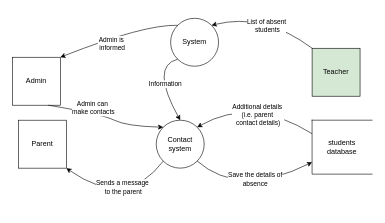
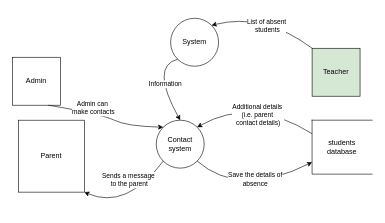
edge "System" -> "Admin": removed, label "Admin is informed"
node "Parent": size 48x48 -> 66x72
